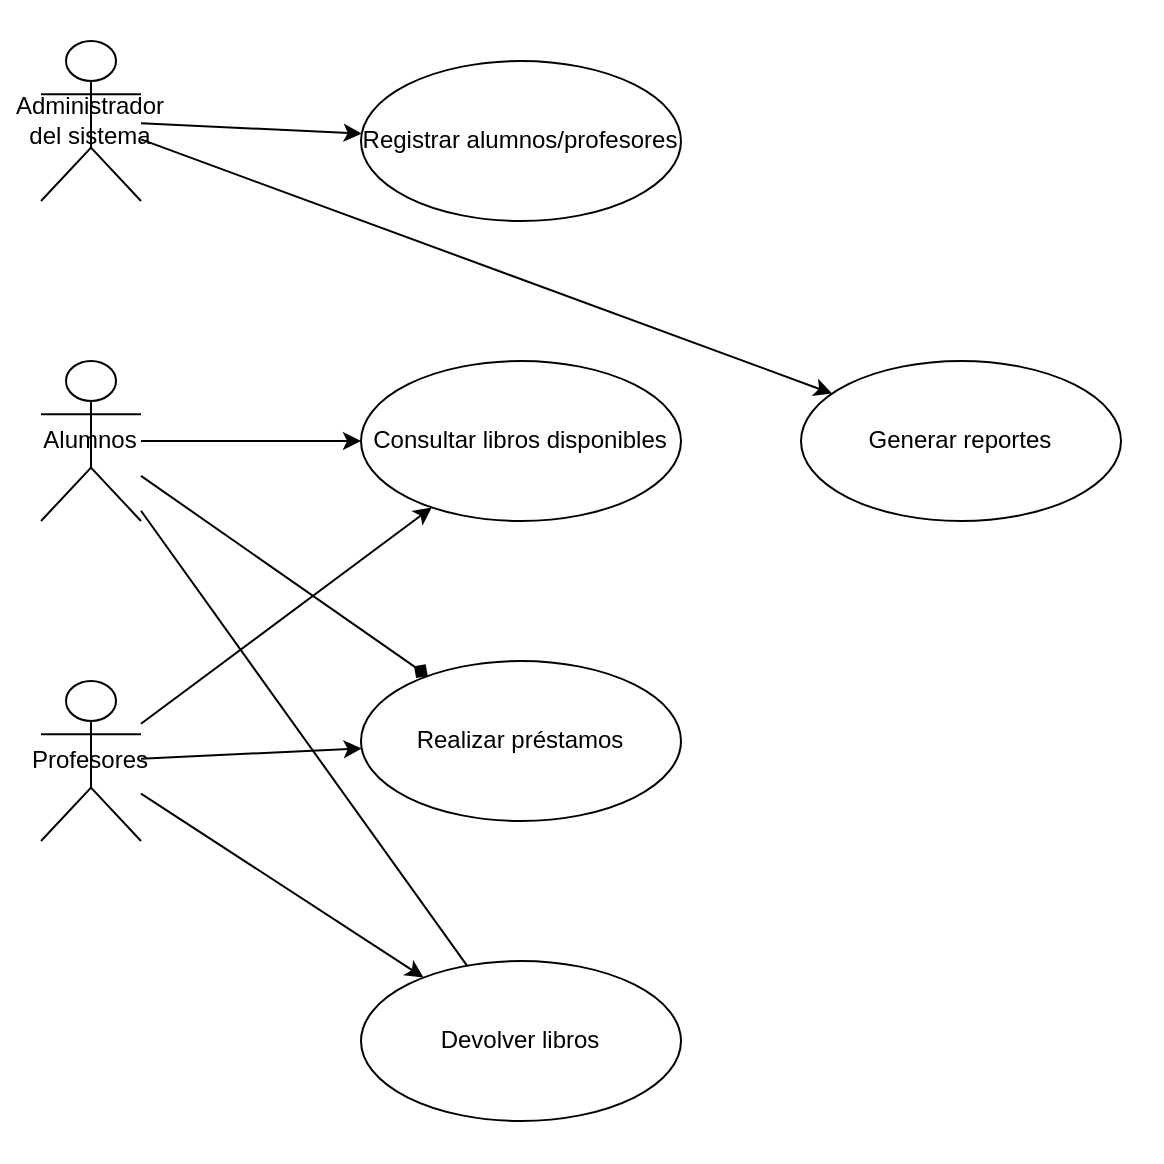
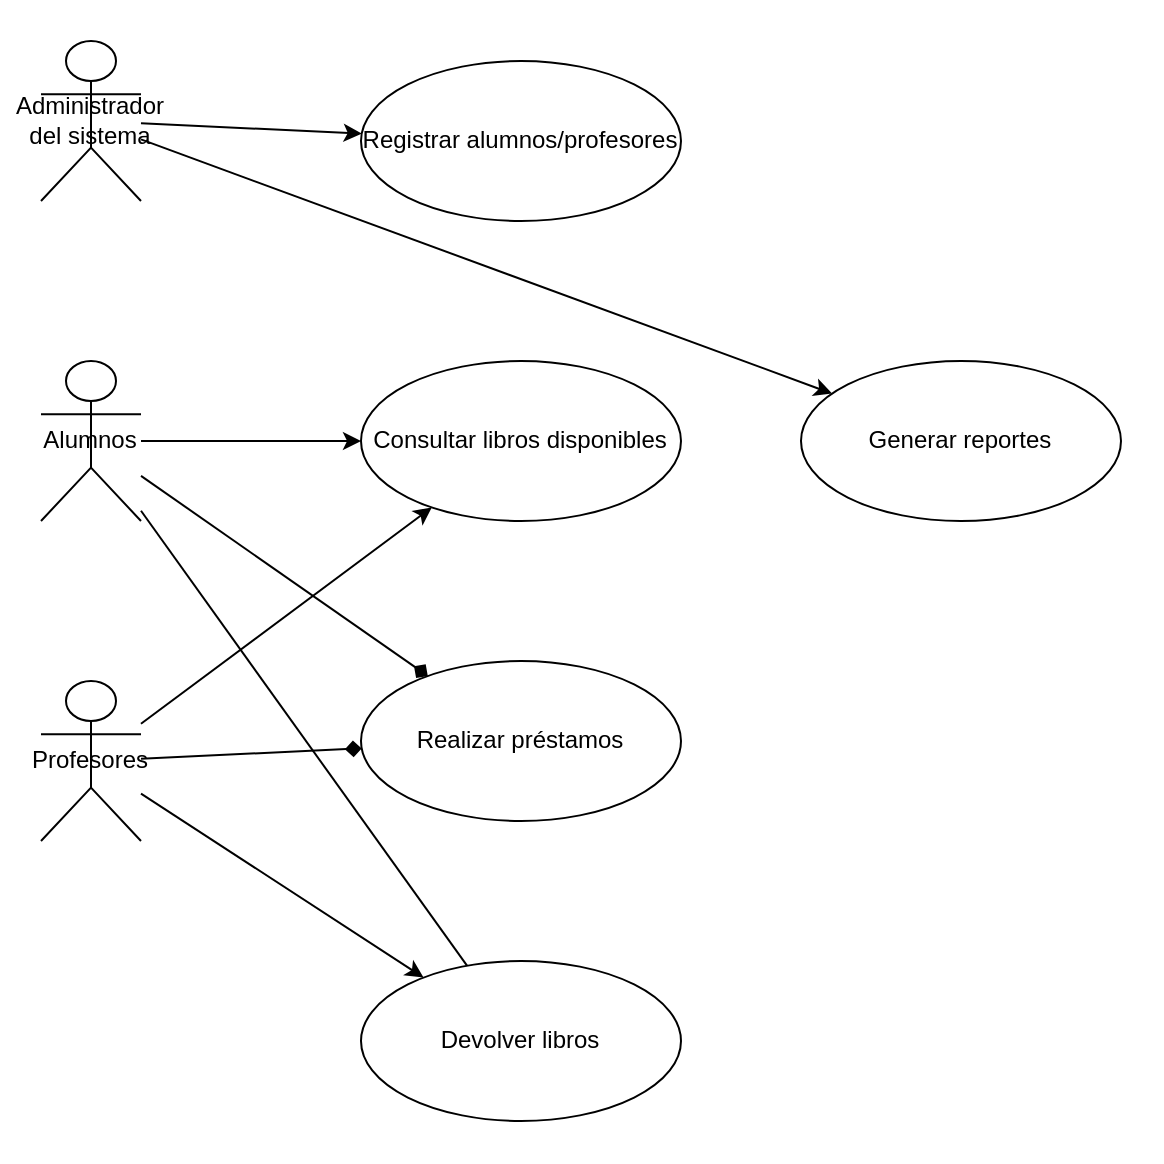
edge "Profesores" -> "Realizar préstamos": arrowhead classic -> diamond
